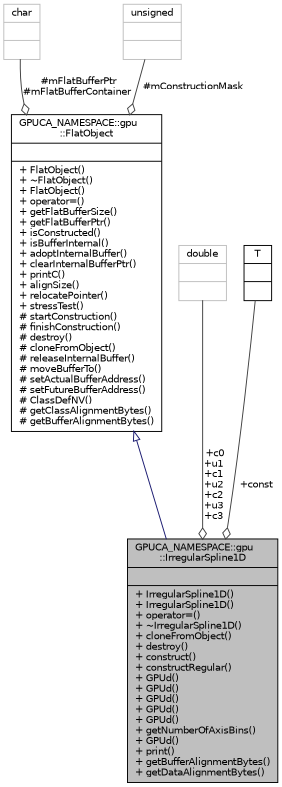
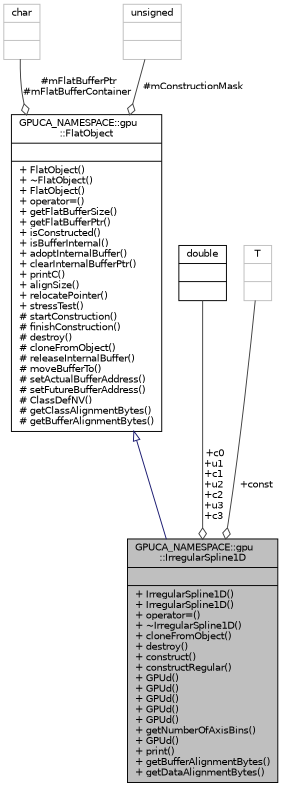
node "double": color grey75 -> black
node "T": color black -> grey75
